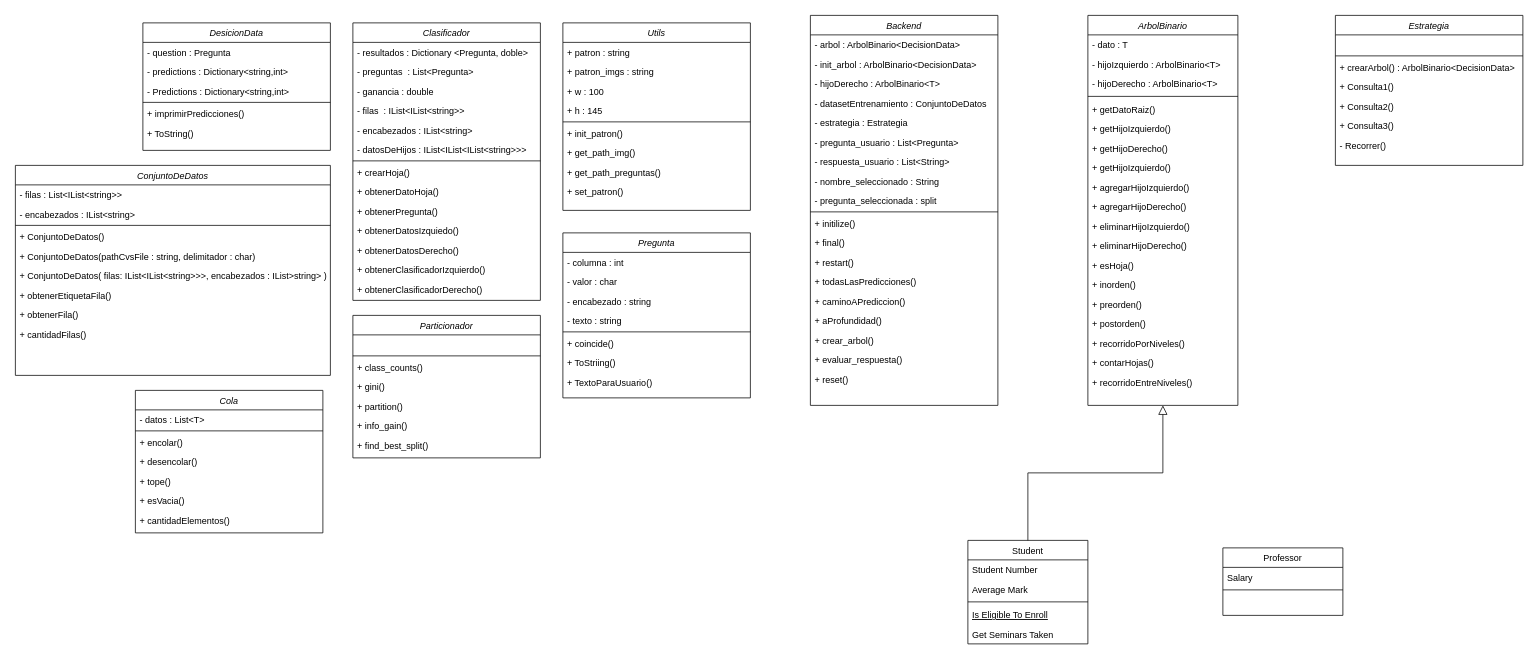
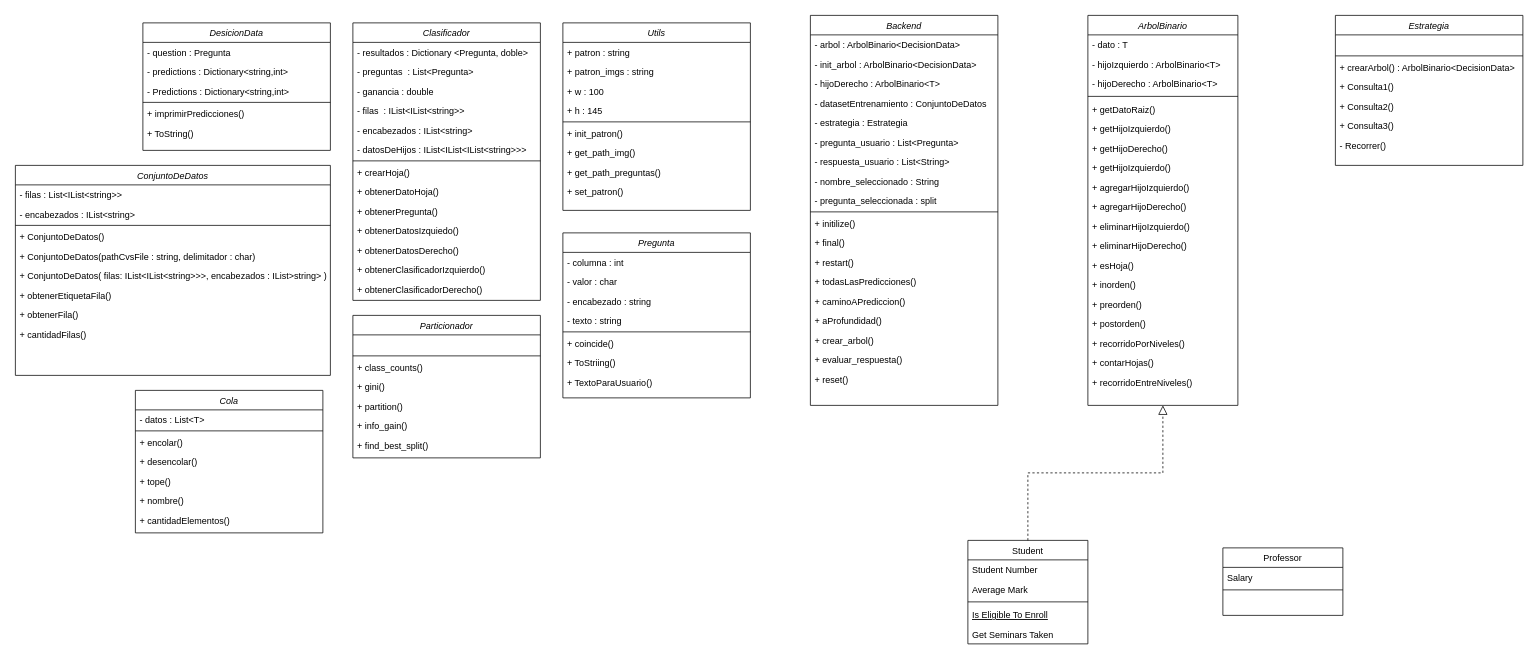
edge "Student" -> "ArbolBinario": style solid -> dashed
node "+ esVacia()": label "+ esVacia()" -> "+ nombre()"
